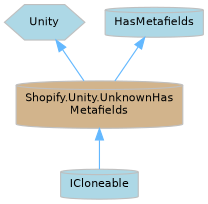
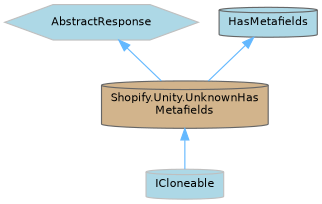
node "Unity": label "Unity" -> "AbstractResponse"
node "HasMetafields": color grey75 -> gray40
node "Shopify.Unity.UnknownHas Metafields": color grey75 -> gray40
